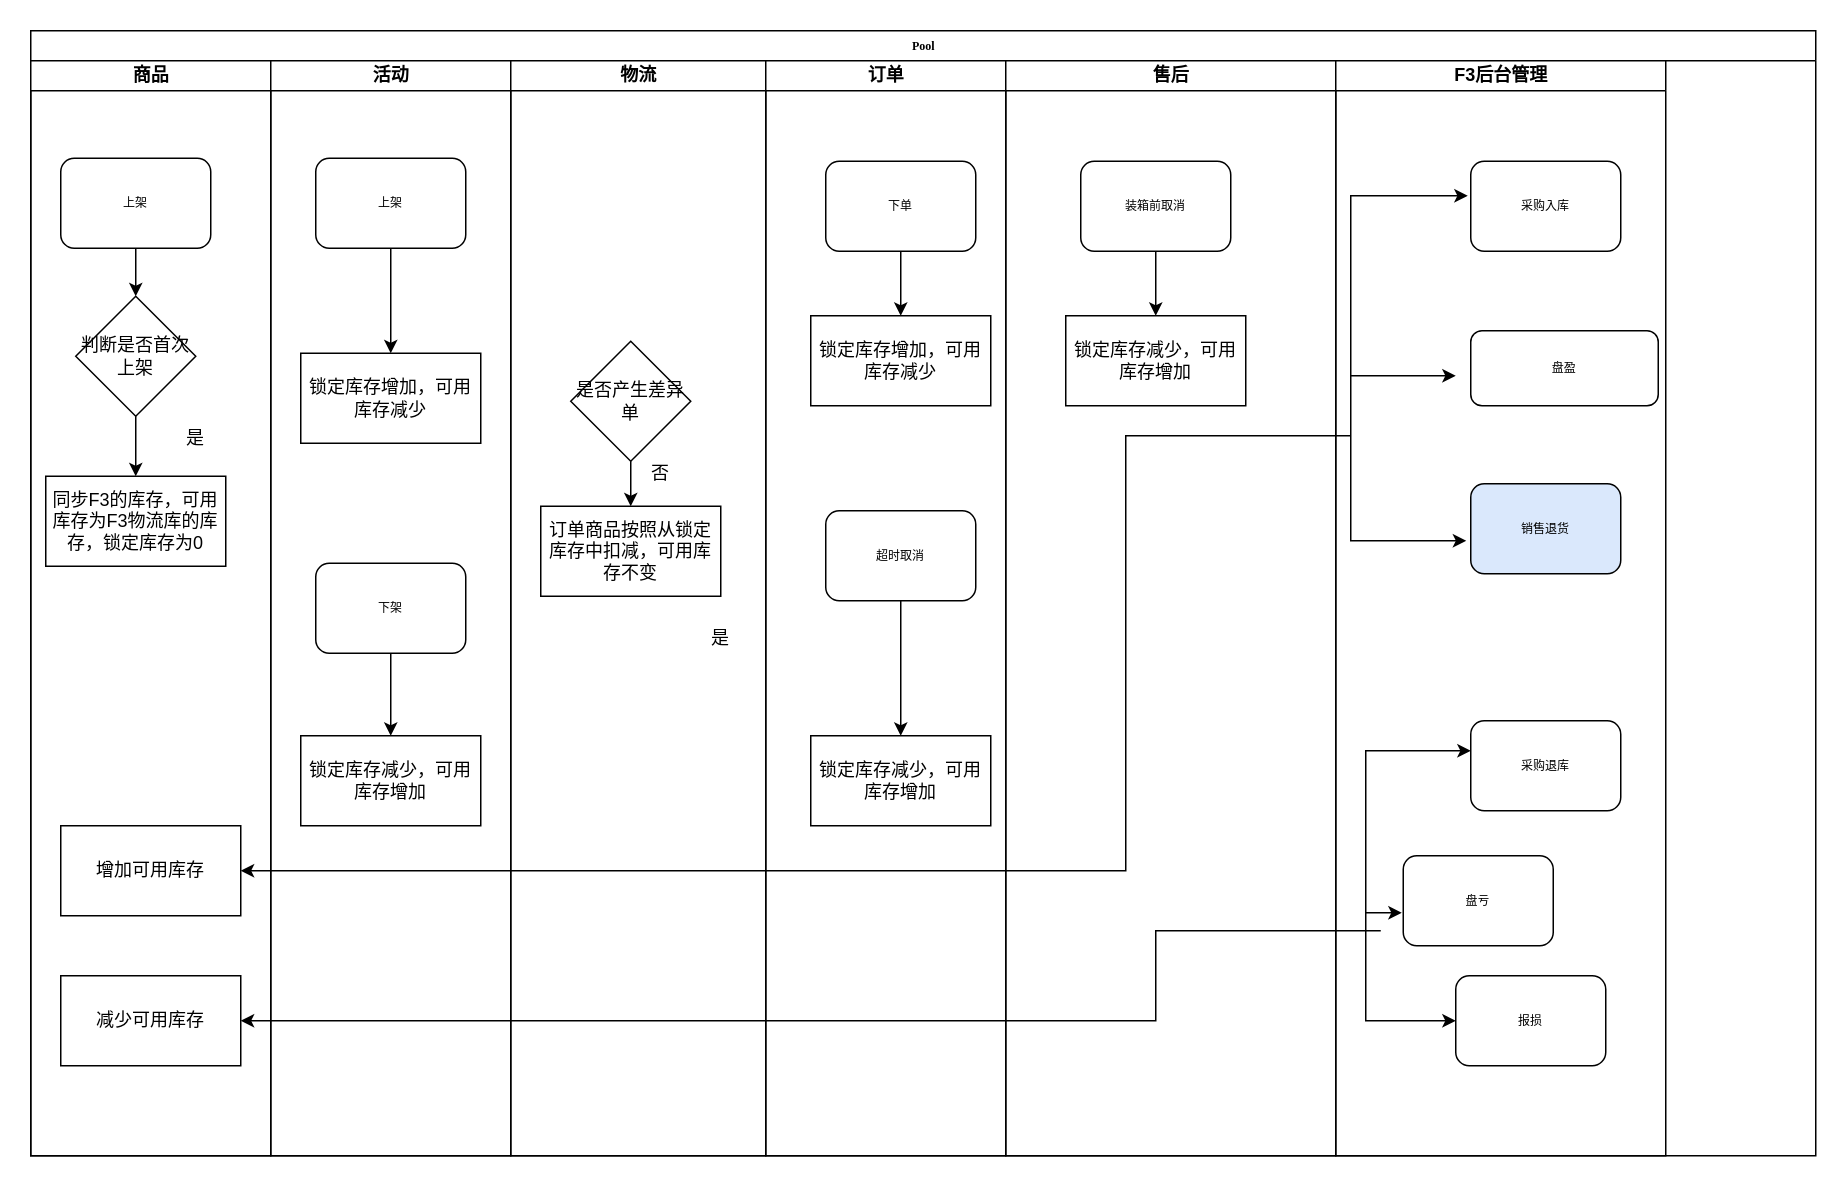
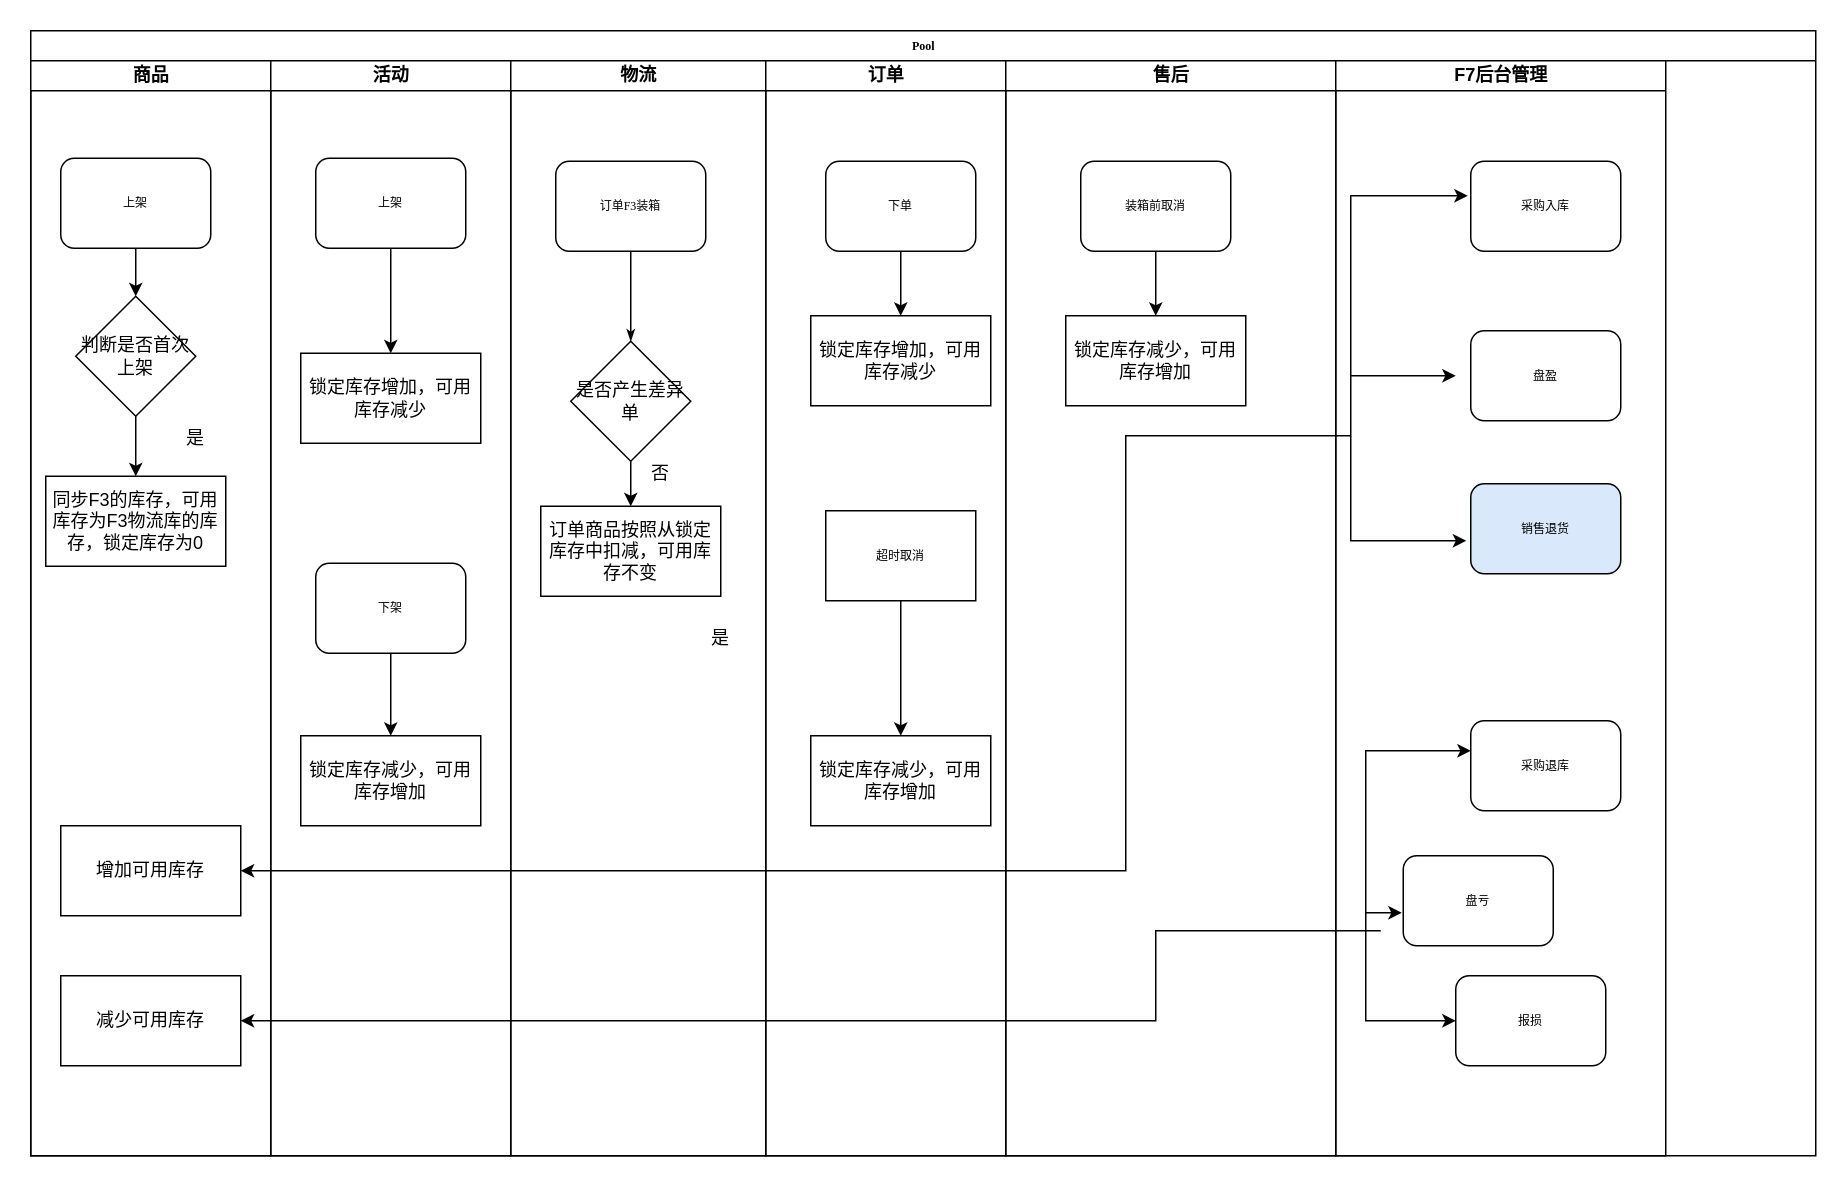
node "F3后台管理": label "F3后台管理" -> "F7后台管理"
node "订单F3装箱": added
edge "订单F3装箱" -> "是否产生差异单": added
node "盘盈": size 188x75 -> 150x90
node "超时取消": shape rounded rectangle -> rectangle
